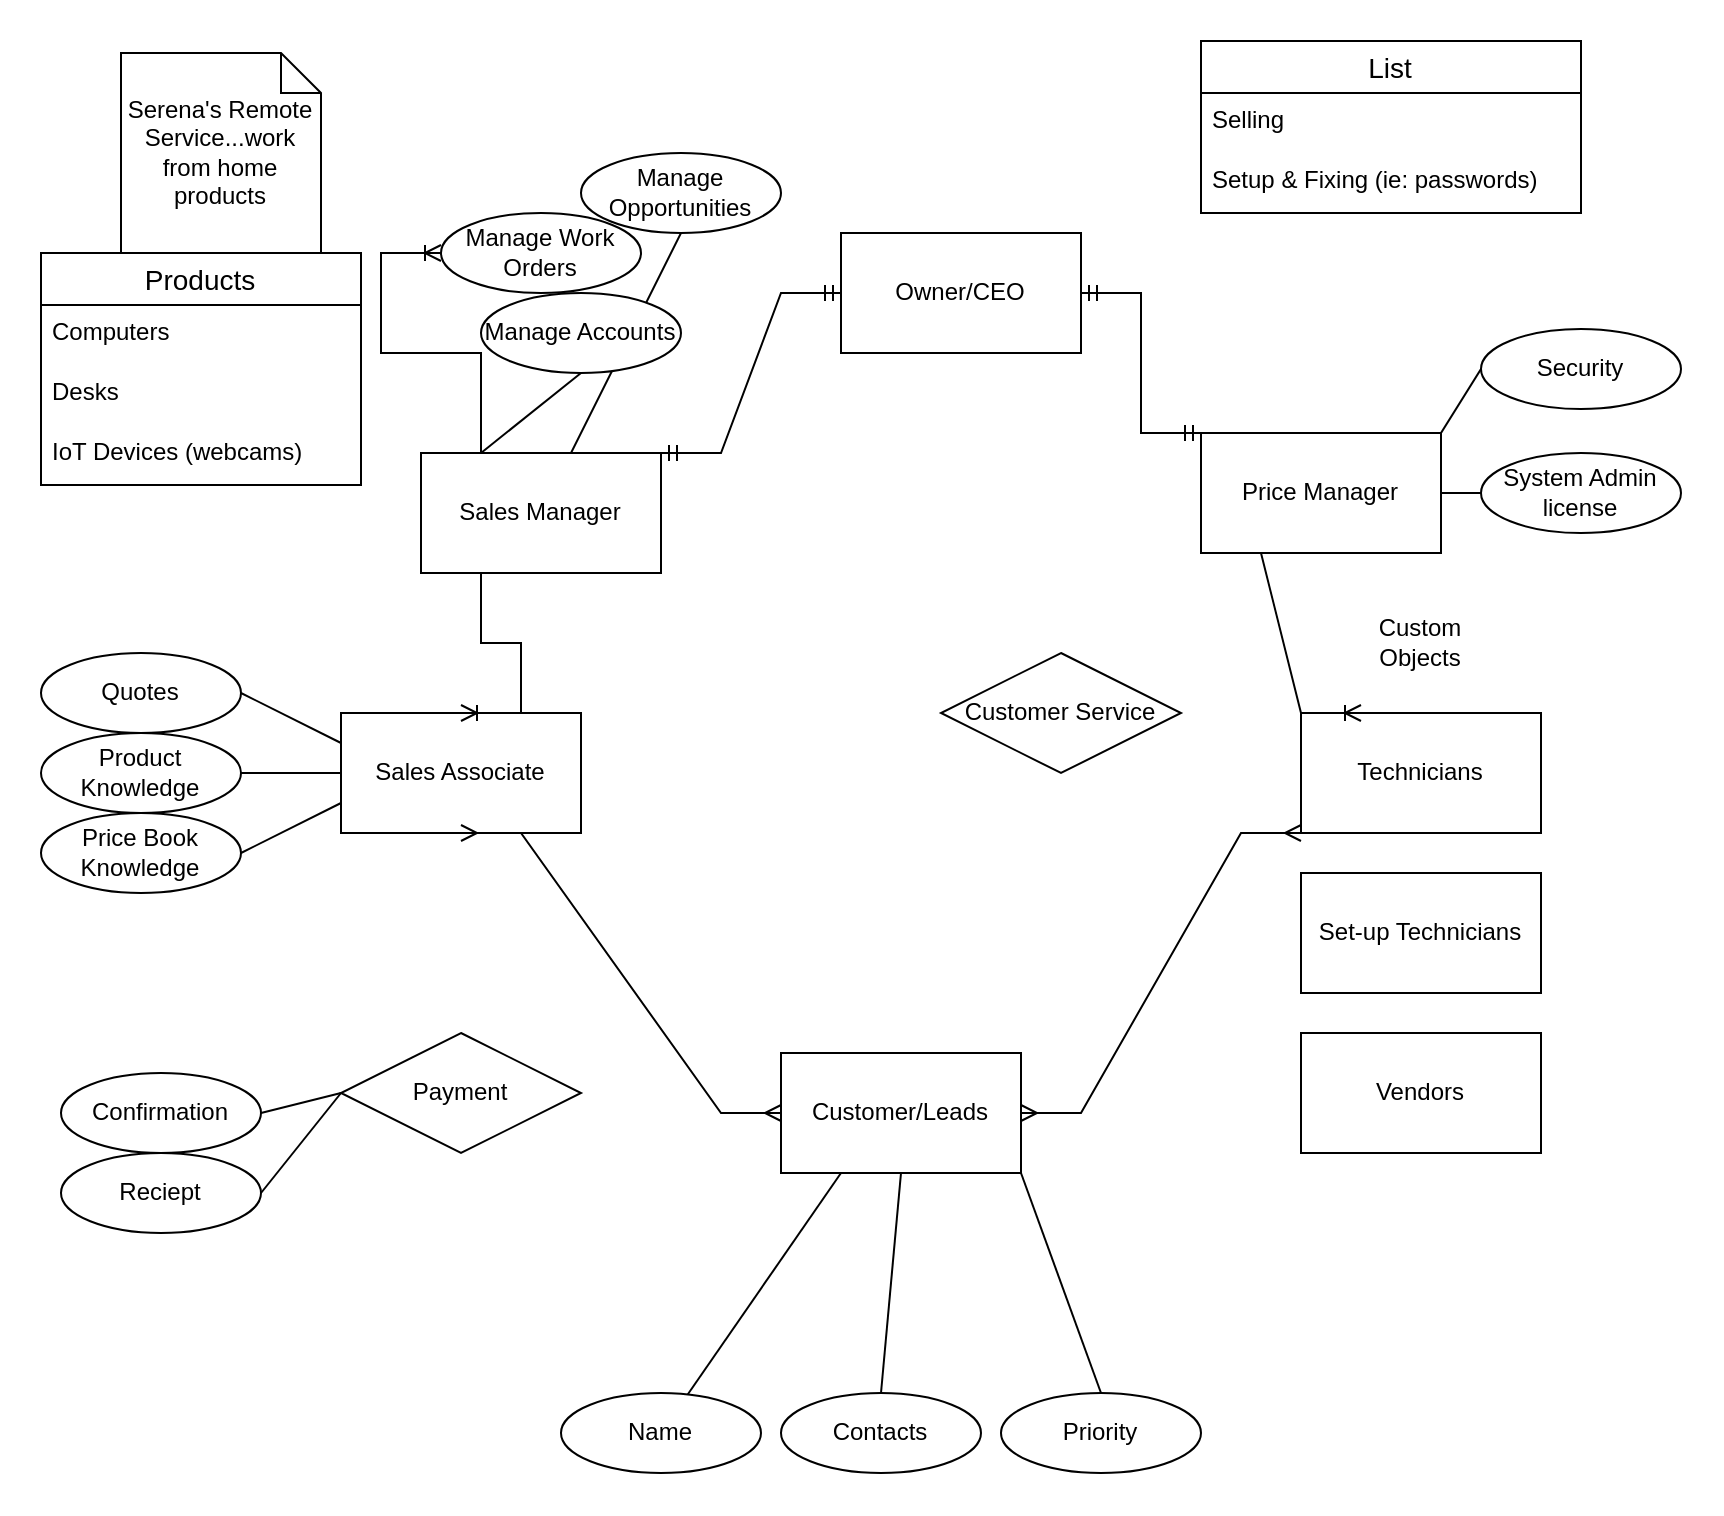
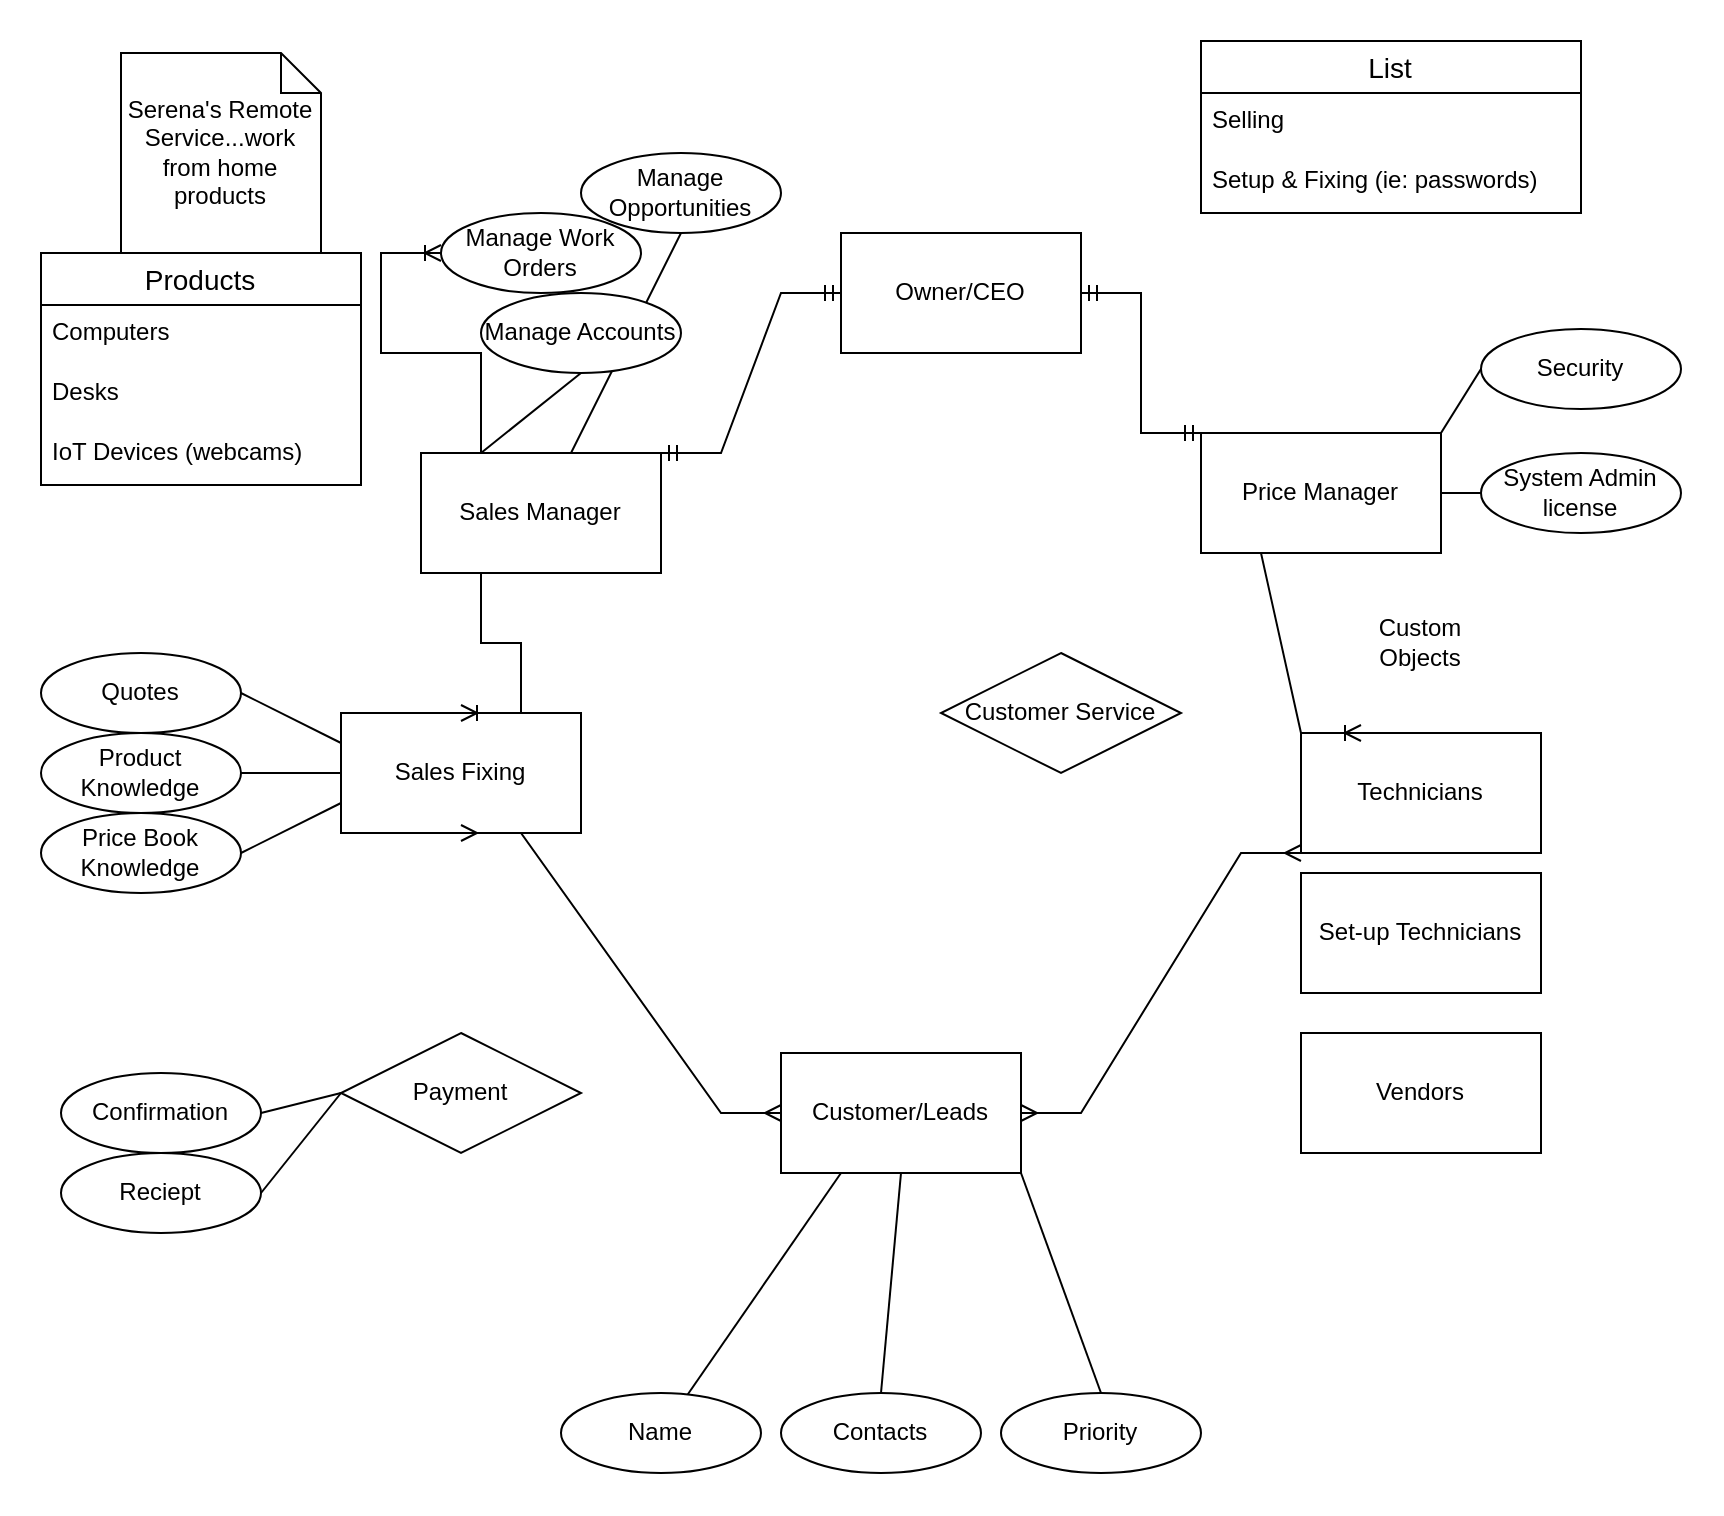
node "Sales Associate": label "Sales Associate" -> "Sales Fixing"
node "Technicians": moved (1421, 773) -> (1421, 793)
